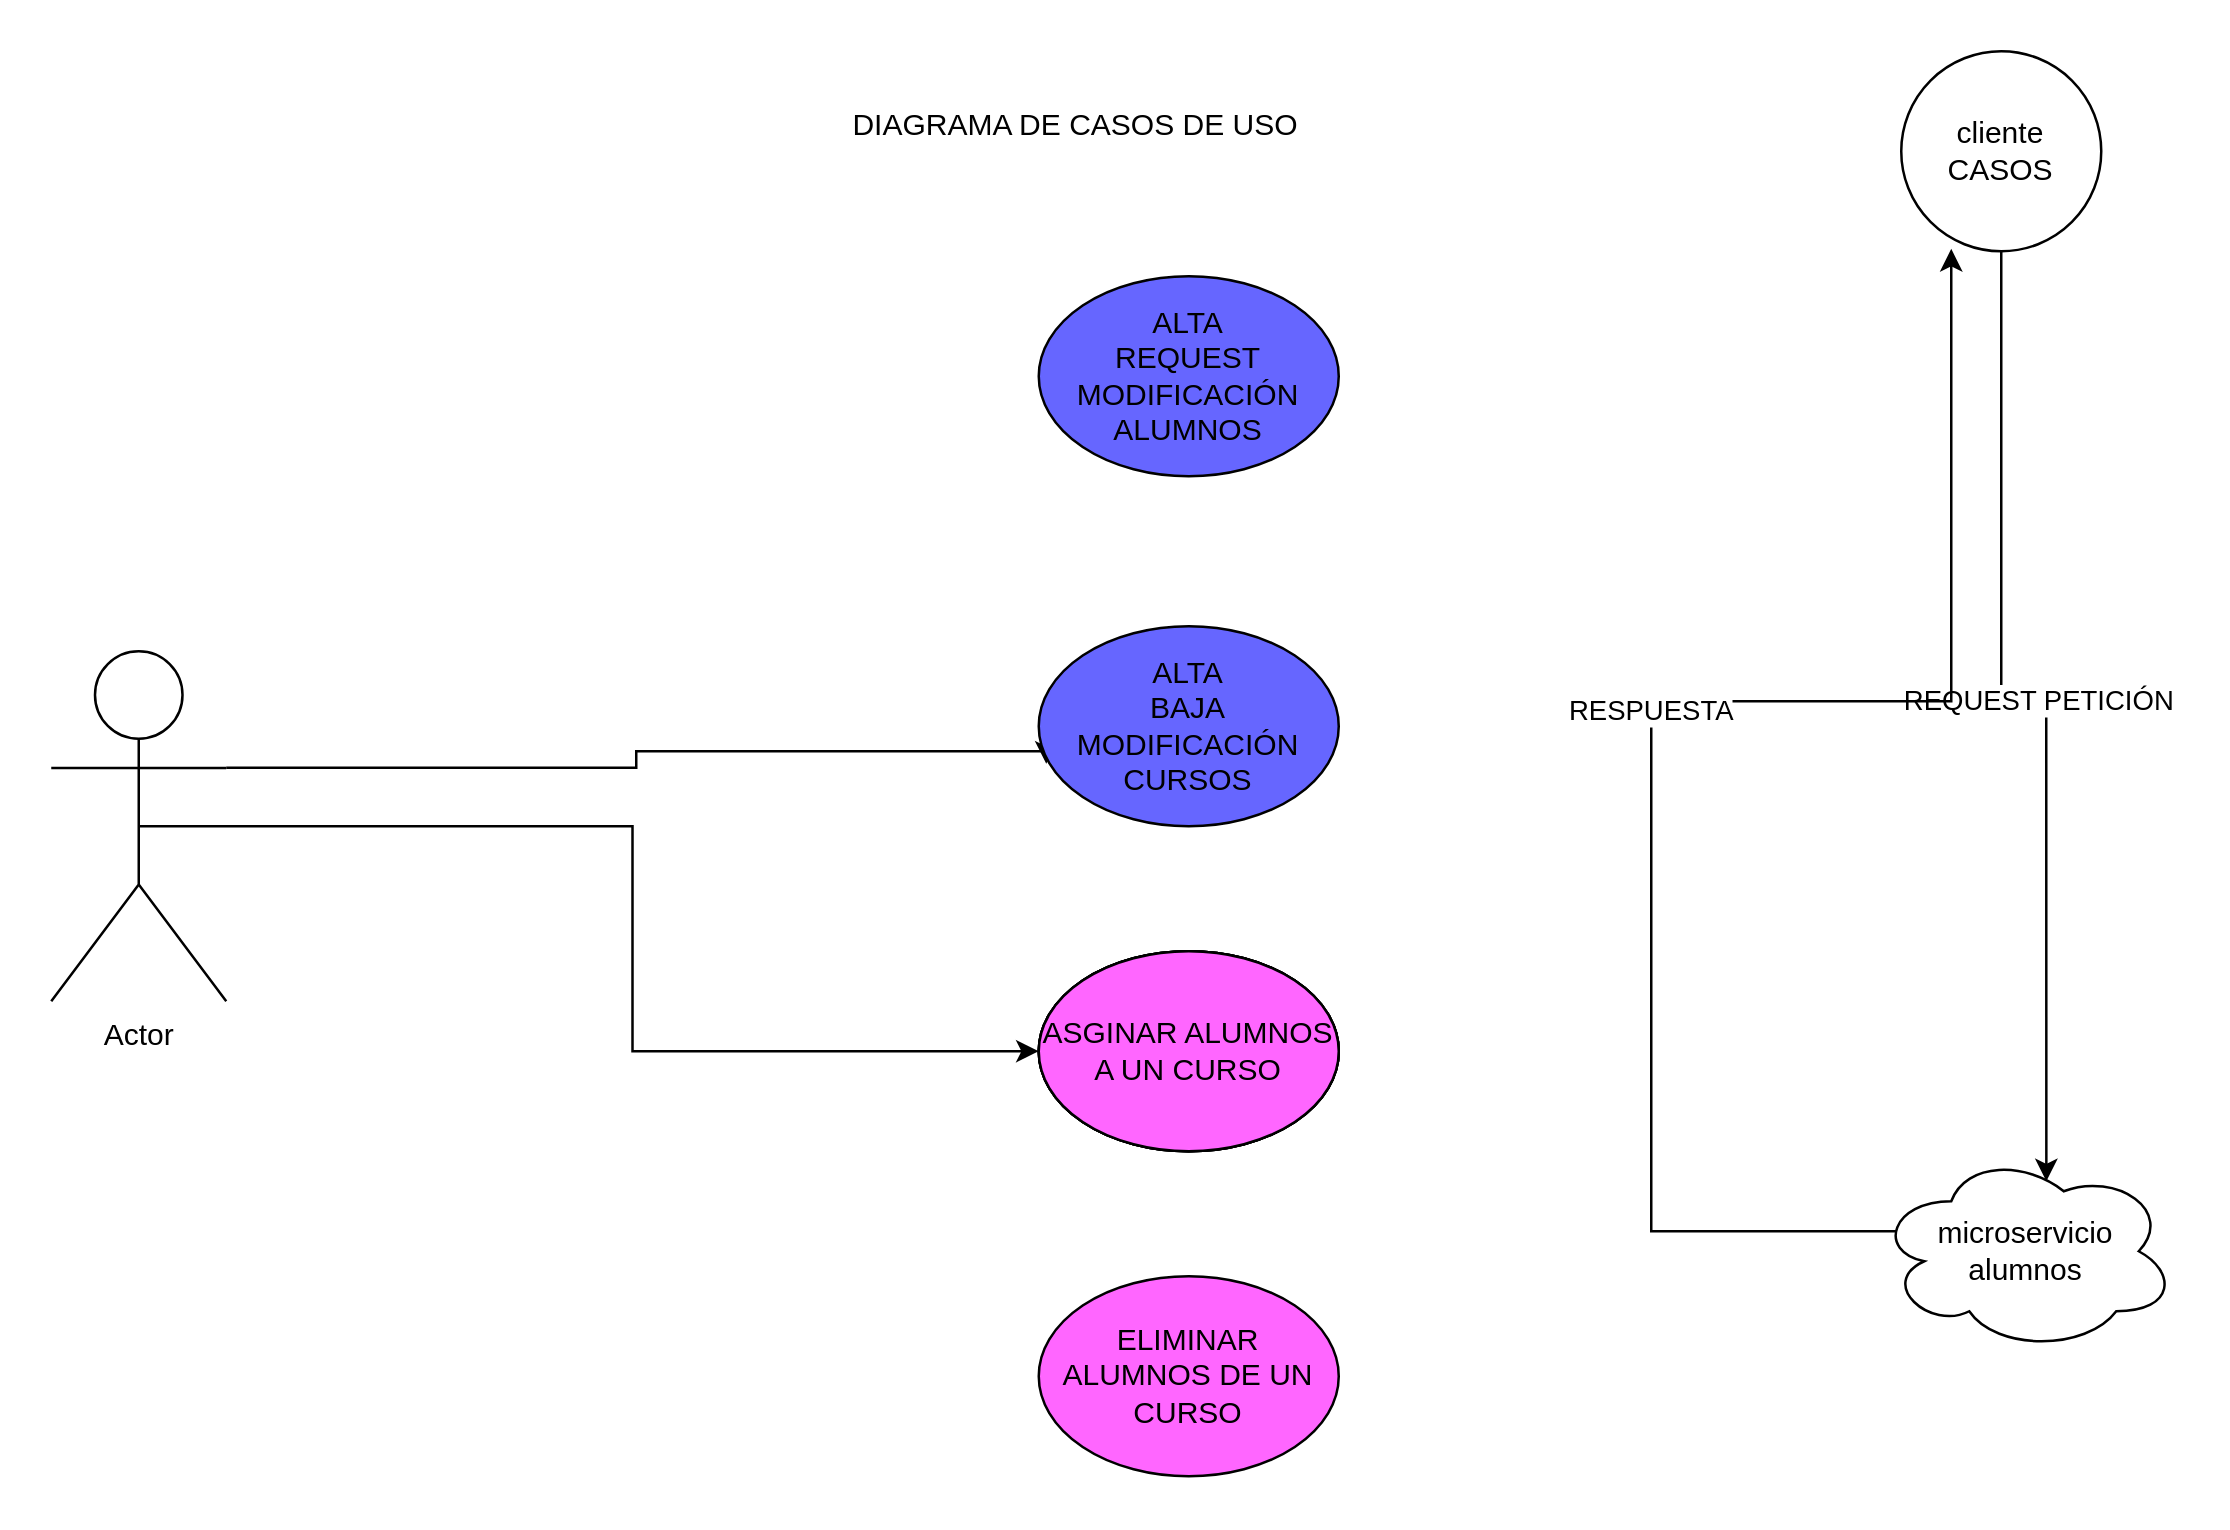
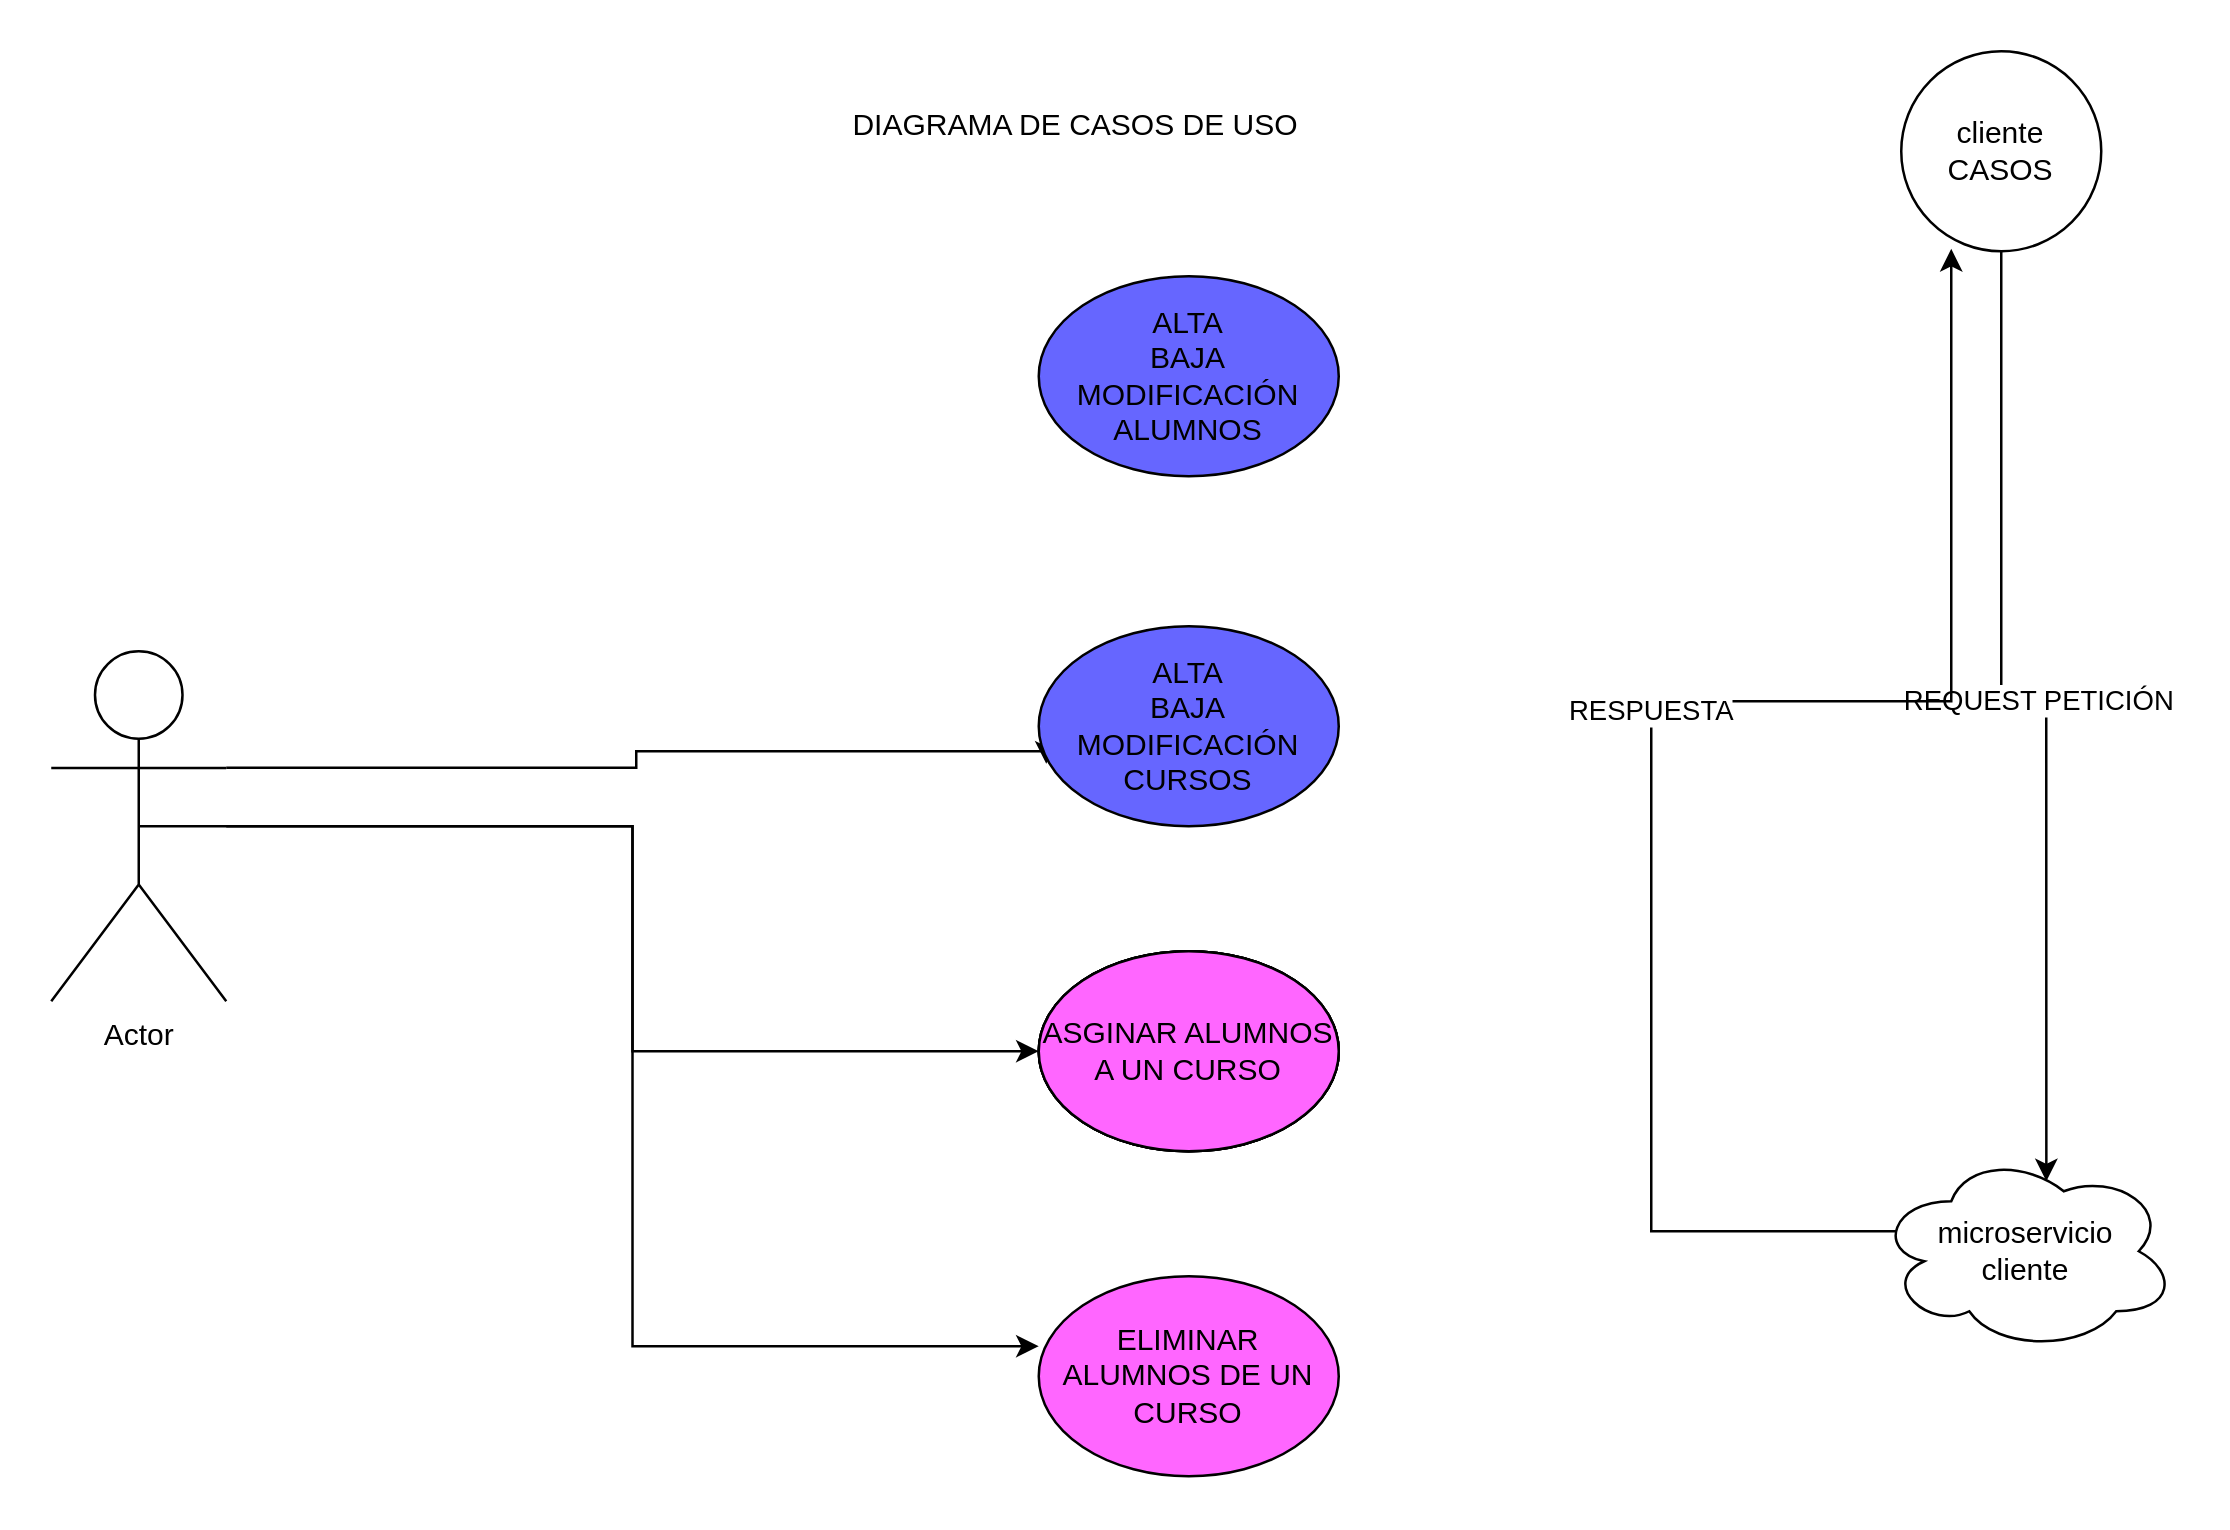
node "ALTA REQUEST MODIFICACIÓN ALUMNOS": label "ALTA REQUEST MODIFICACIÓN ALUMNOS" -> "ALTA BAJA MODIFICACIÓN ALUMNOS"
node "microservicio alumnos": label "microservicio alumnos" -> "microservicio cliente"
edge "Actor" -> "ELIMINAR ALUMNOS DE UN CURSO": added
